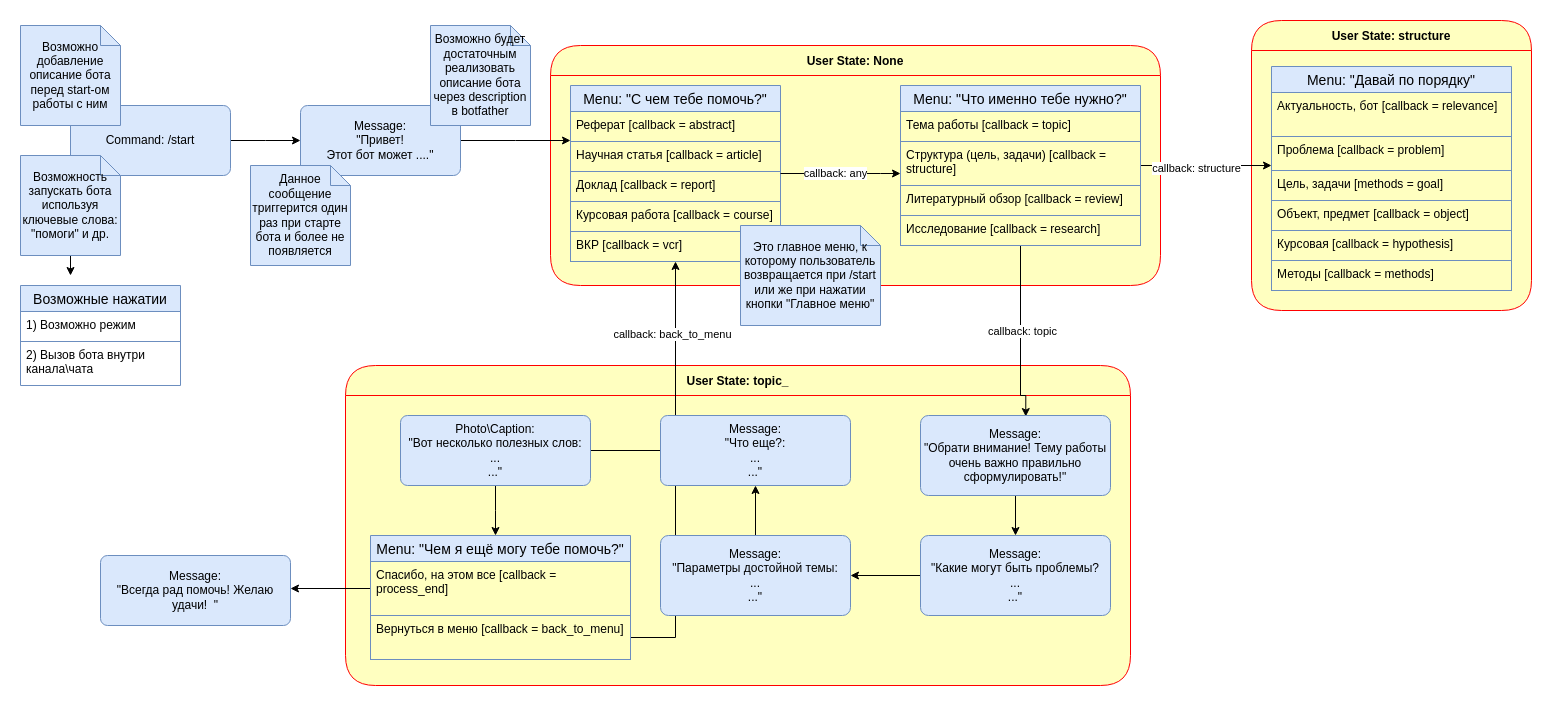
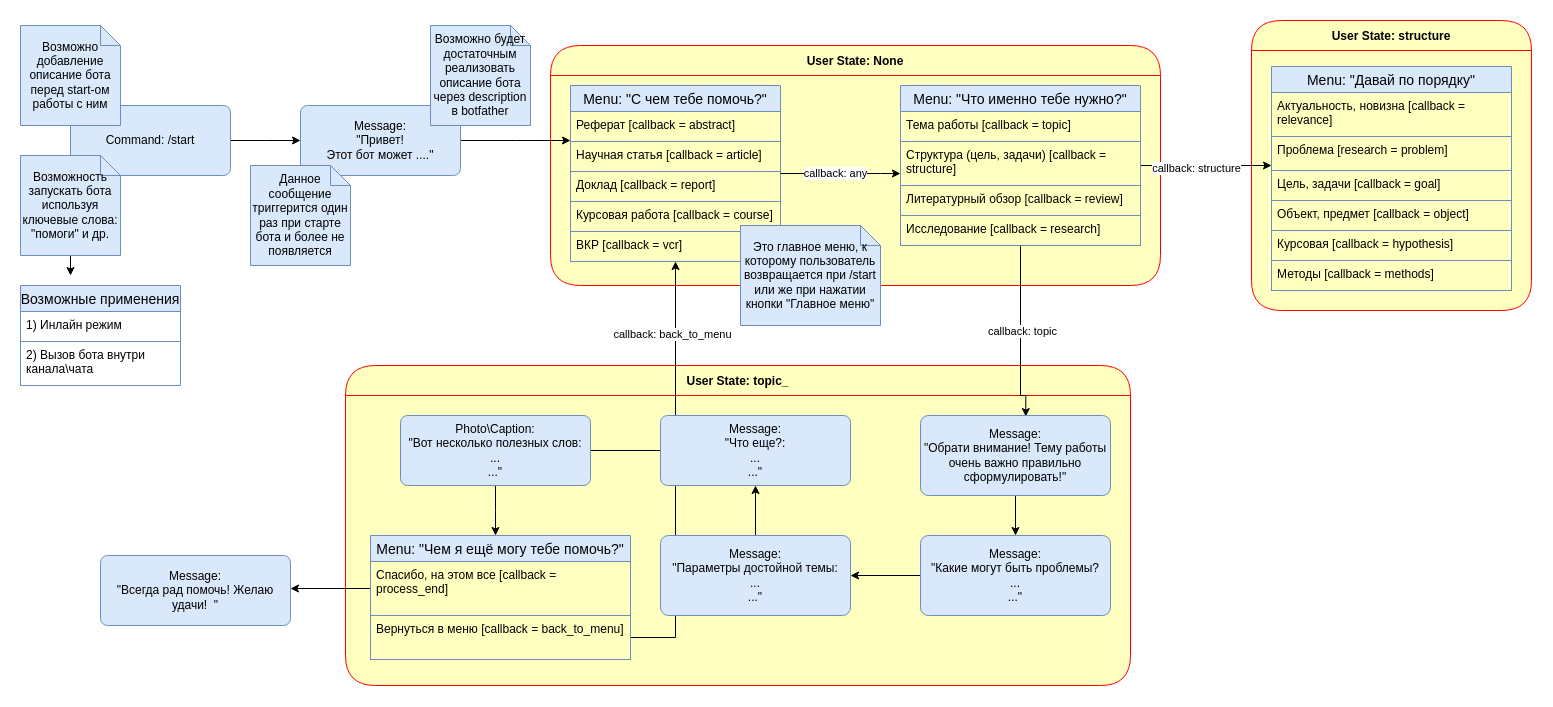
node "Актуальность, бот [callback = relevance]": label "Актуальность, бот [callback = relevance]" -> "Актуальность, новизна [callback = relevance]"
node "Проблема [callback = problem]": label "Проблема [callback = problem]" -> "Проблема [research = problem]"
node "Цель, задачи [methods = goal]": label "Цель, задачи [methods = goal]" -> "Цель, задачи [callback = goal]"
node "Возможные нажатии": label "Возможные нажатии" -> "Возможные применения"
node "1) Возможно режим": label "1) Возможно режим" -> "1) Инлайн режим"
